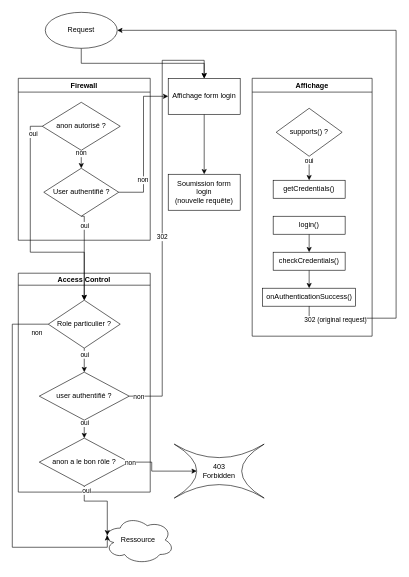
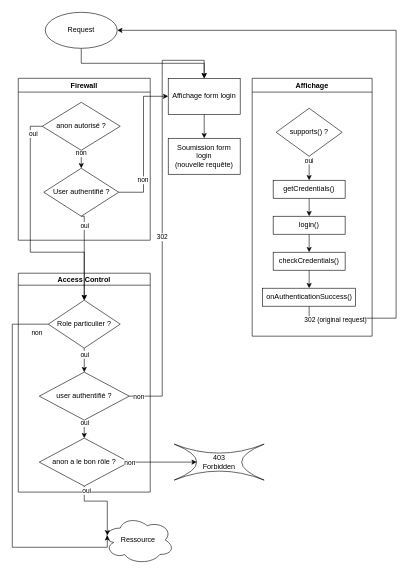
node "Soumission form login (nouvelle requête)": moved (204, 192) -> (204, 156)
edge "getCredentials()" -> "login()": added
node "403 Forbidden": size 90x54 -> 90x36
